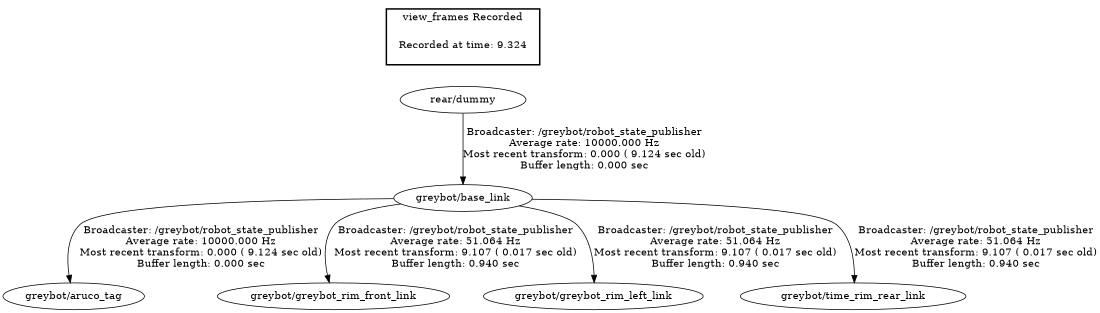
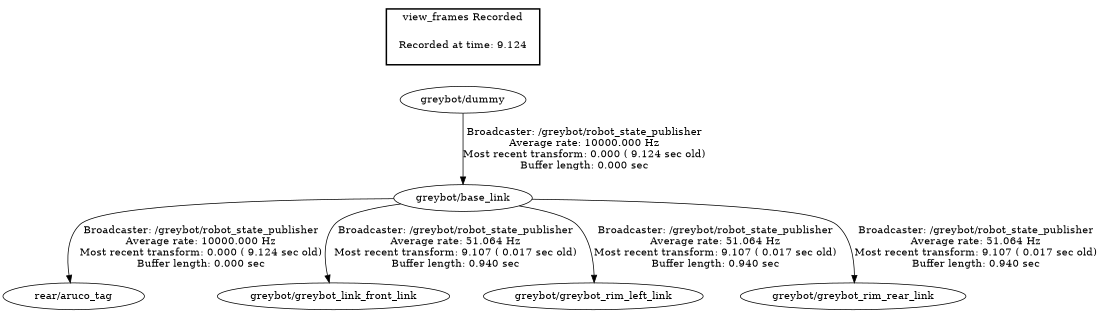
node "Recorded at time: 9.324": label "Recorded at time: 9.324" -> "Recorded at time: 9.124"
node "rear/dummy": label "rear/dummy" -> "greybot/dummy"
node "greybot/aruco_tag": label "greybot/aruco_tag" -> "rear/aruco_tag"
node "greybot/greybot_rim_front_link": label "greybot/greybot_rim_front_link" -> "greybot/greybot_link_front_link"
node "greybot/time_rim_rear_link": label "greybot/time_rim_rear_link" -> "greybot/greybot_rim_rear_link"
